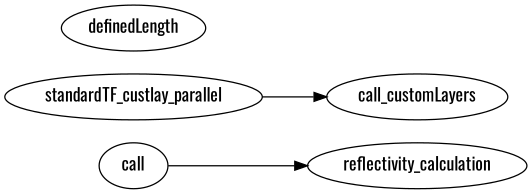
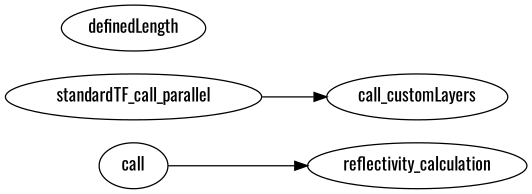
node "standardTF_custlay_parallel": label "standardTF_custlay_parallel" -> "standardTF_call_parallel"
